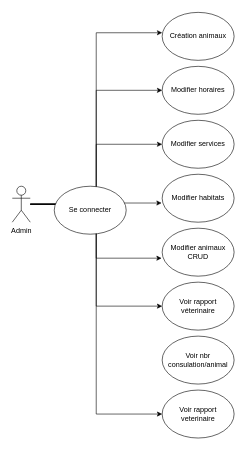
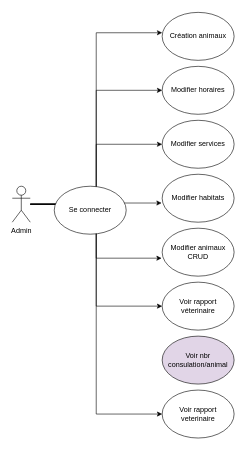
node "Voir nbr consulation/animal": fillcolor #ffffff -> #e1d5e7
